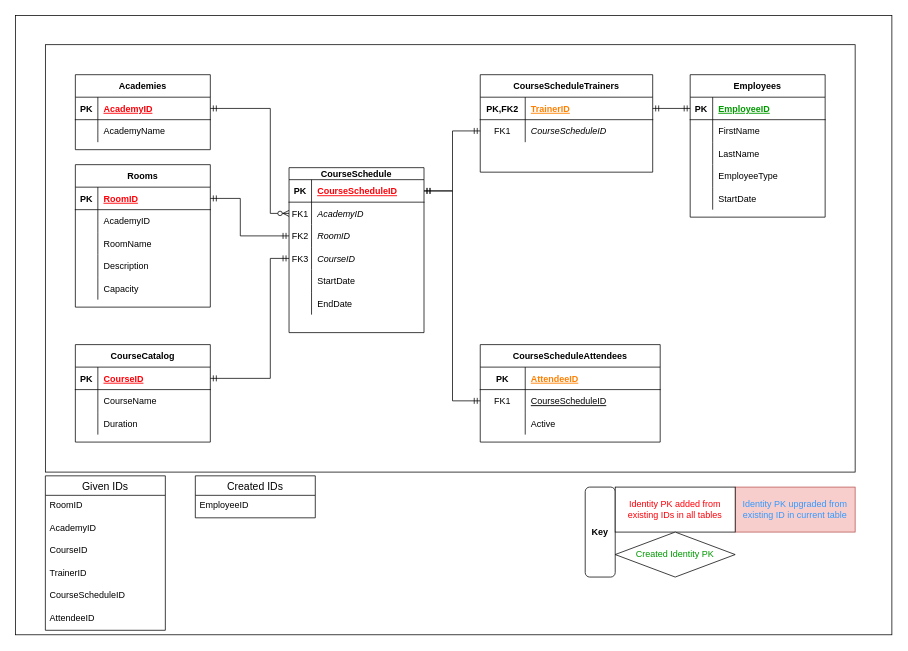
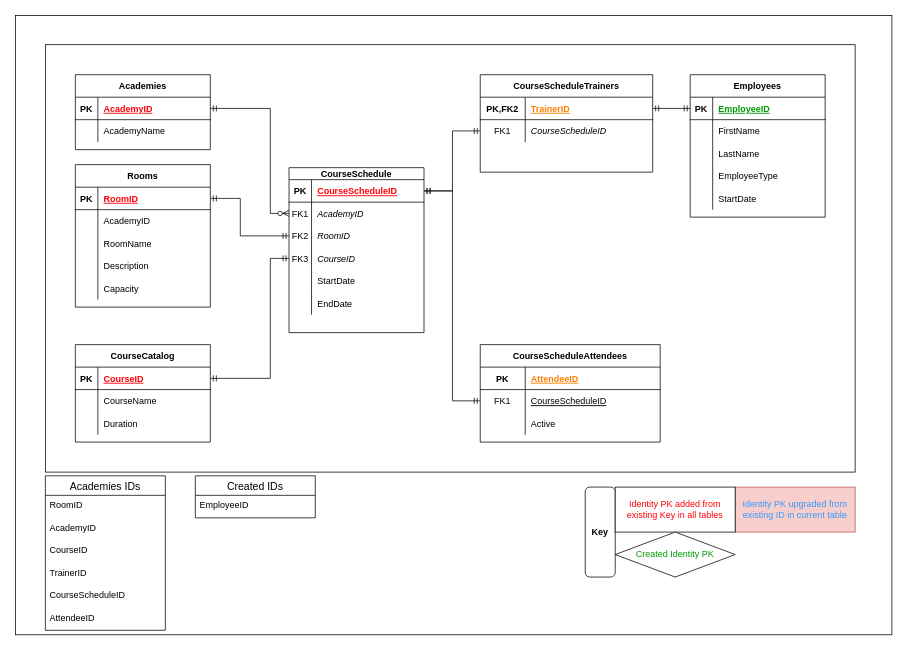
node "Given IDs": label "Given IDs" -> "Academies IDs"
node "Identity PK added from existing IDs in all tables": label "Identity PK added from existing IDs in all tables" -> "Identity PK added from existing Key in all tables"
